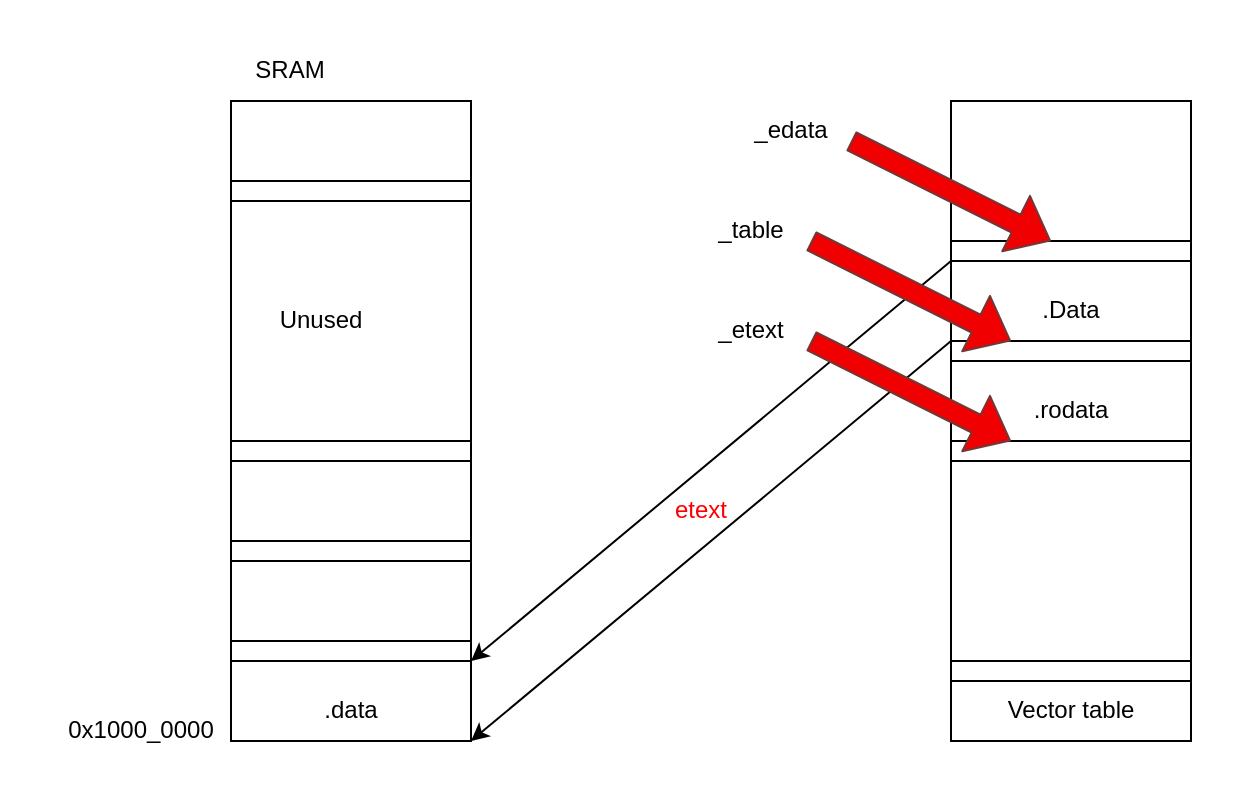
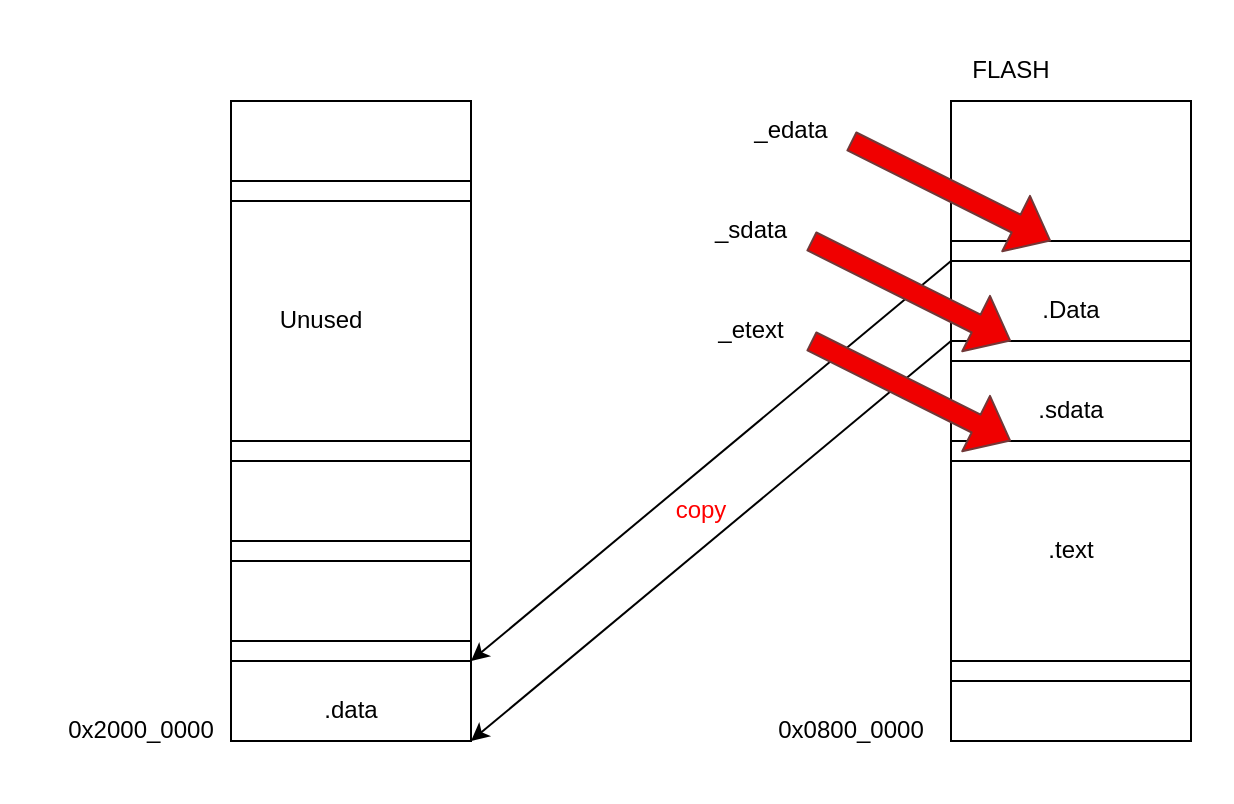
node "SRAM": removed
node "FLASH": added
node "_table": label "_table" -> "_sdata"
node ".rodata": label ".rodata" -> ".sdata"
node "etext": label "etext" -> "copy"
node ".text": added
node "Vector table": removed
node "0x1000_0000": label "0x1000_0000" -> "0x2000_0000"
node "0x0800_0000": added
